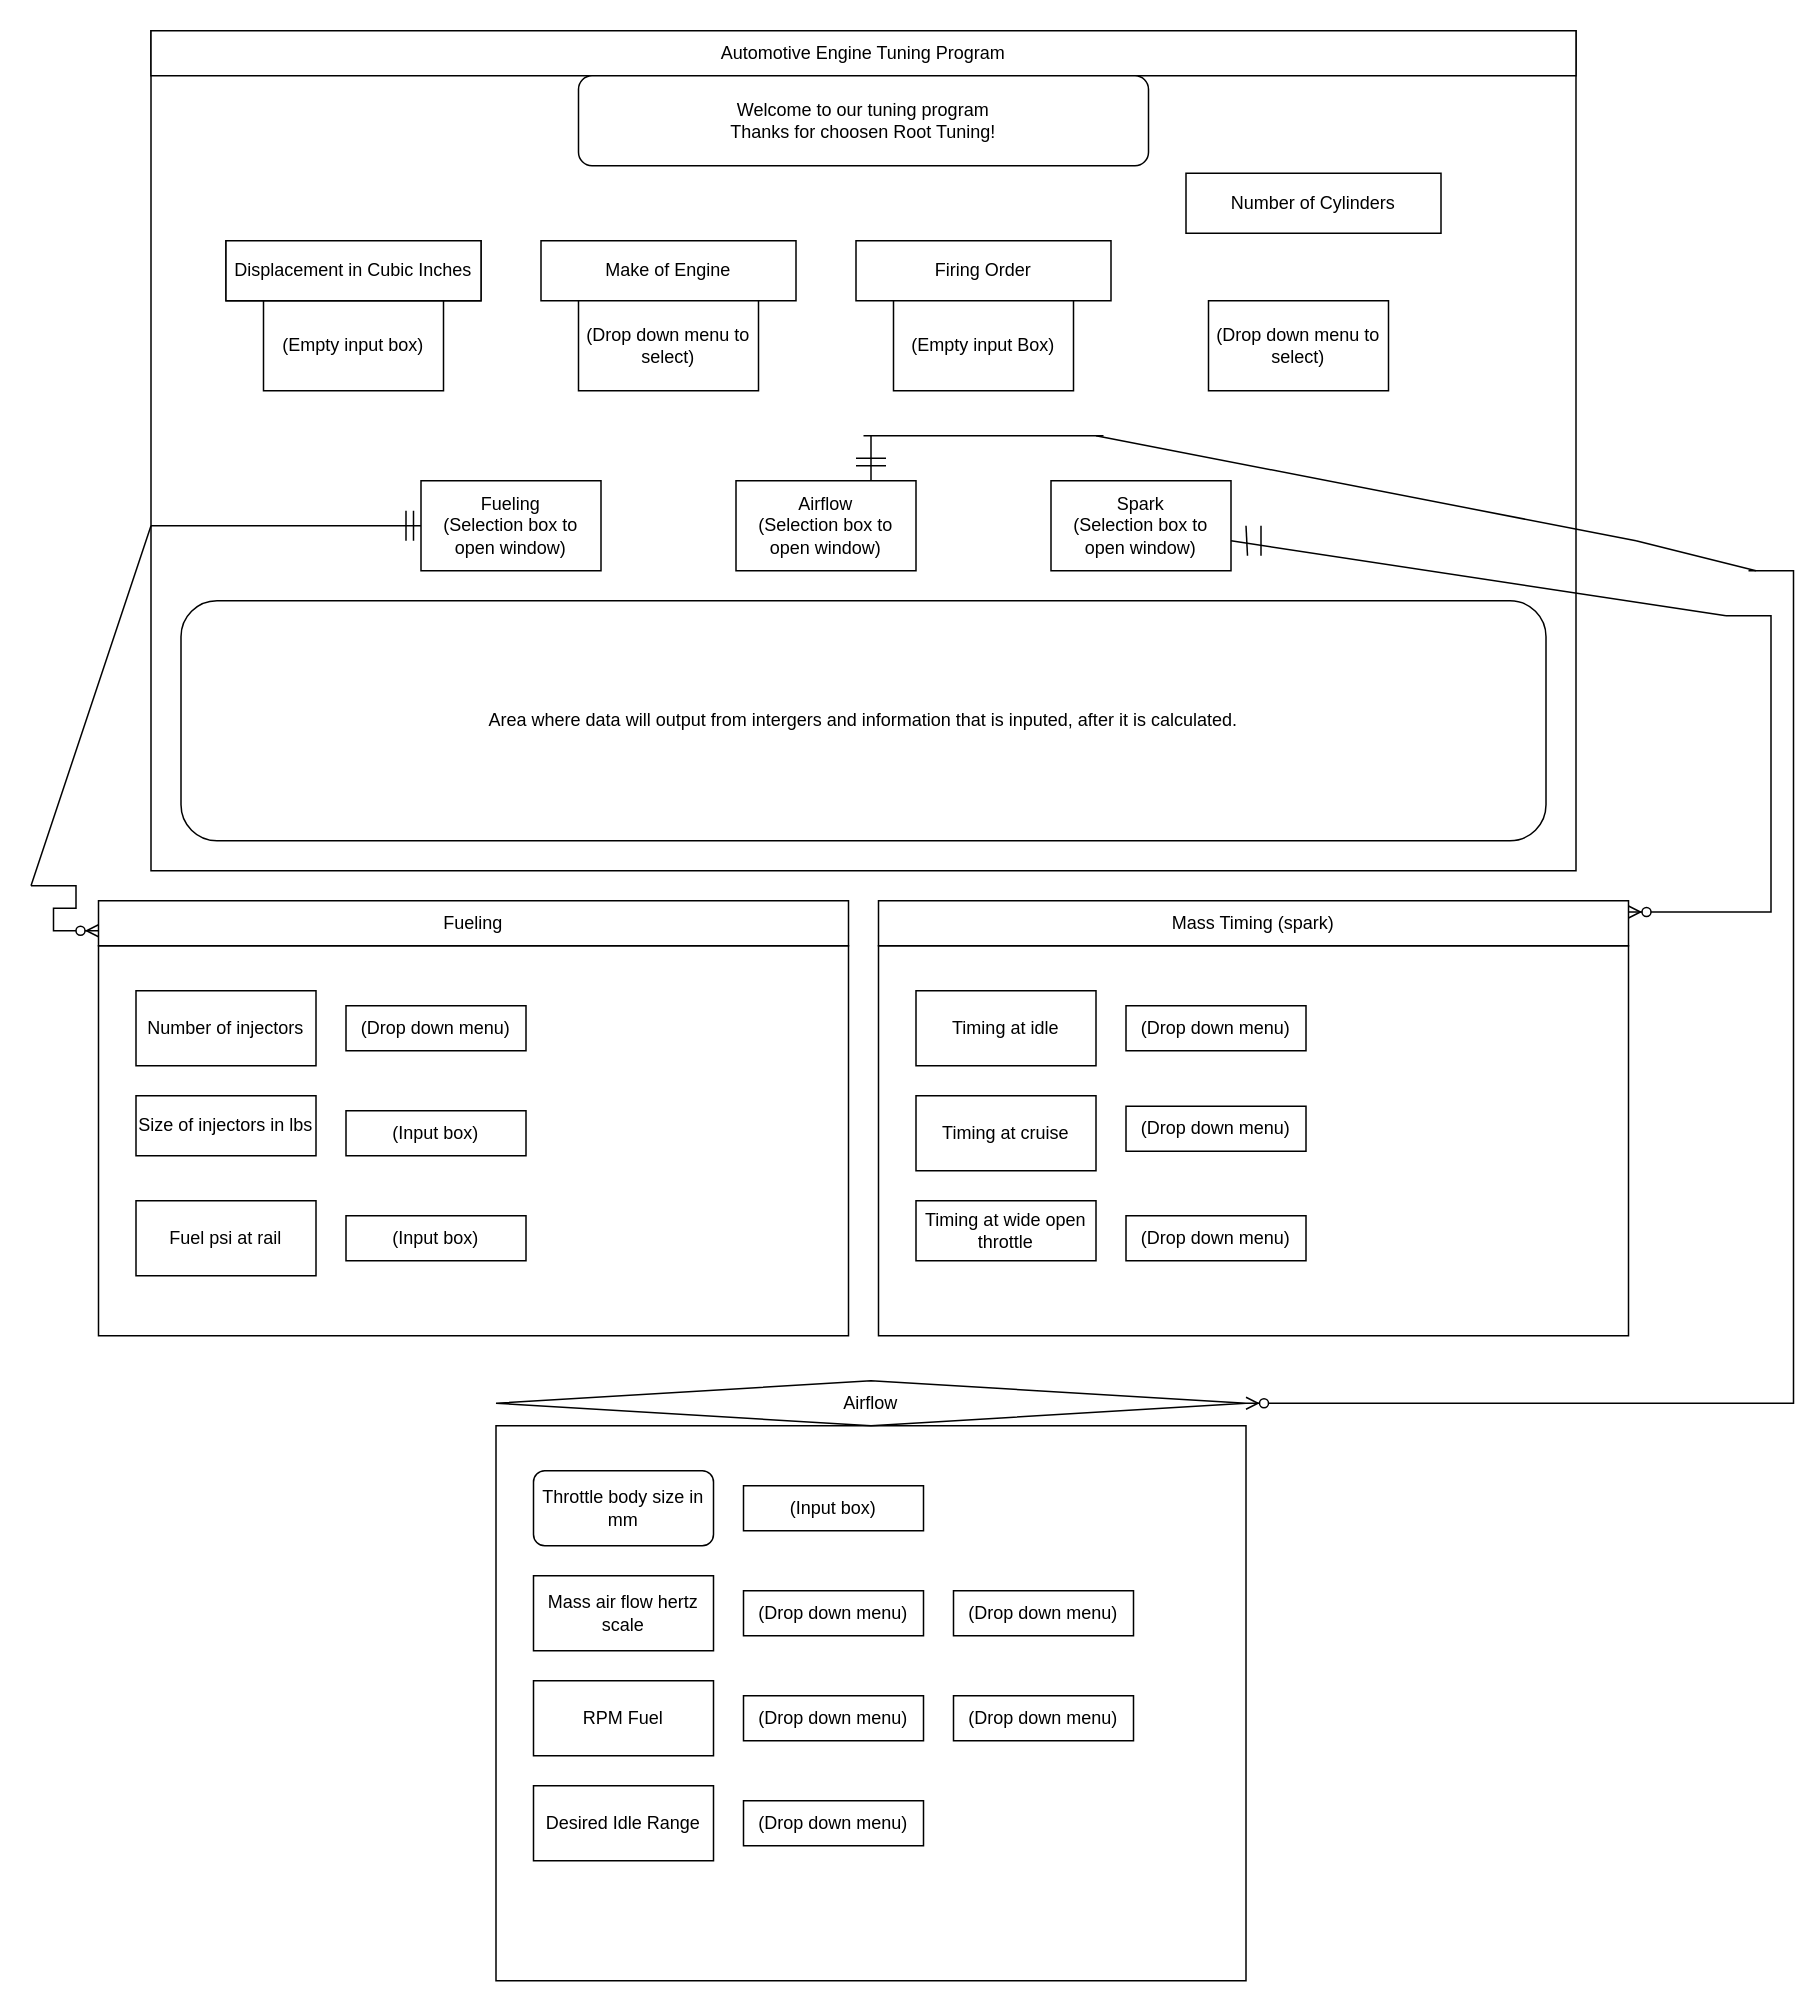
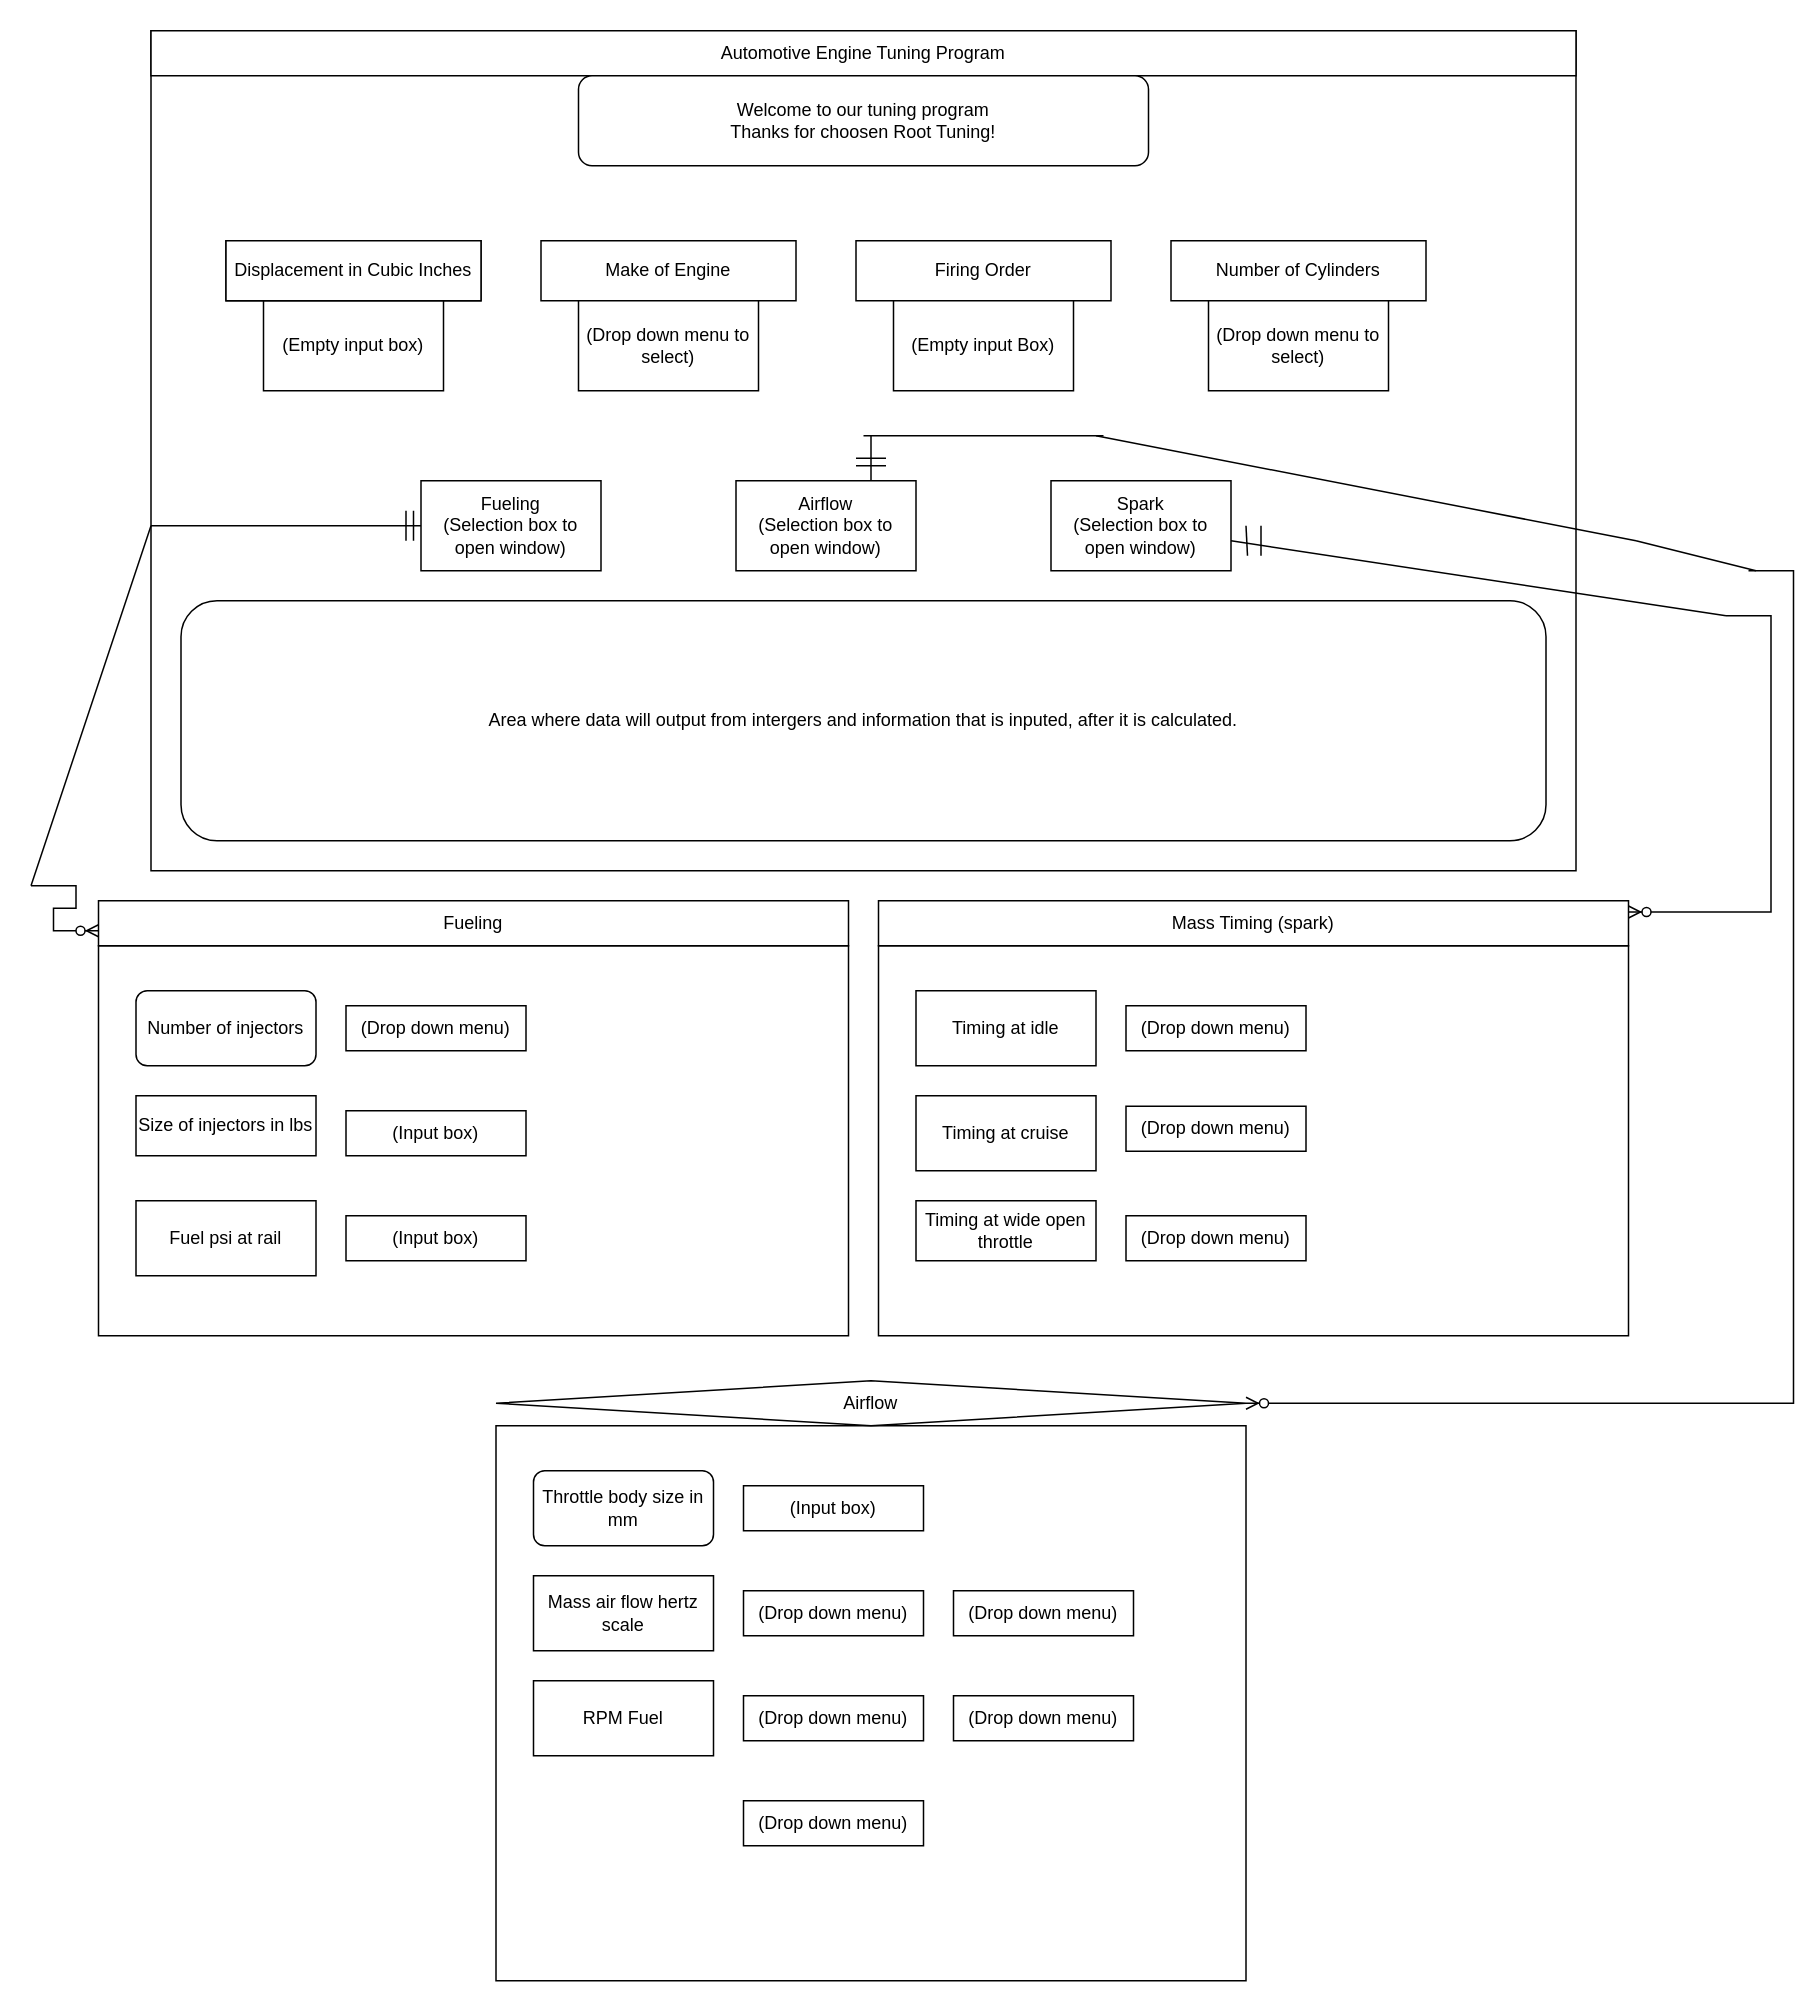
node "Number of Cylinders": moved (1313, 203) -> (1298, 271)
node "Number of injectors": shape rectangle -> rounded rectangle
node "Desired Idle Range": removed
